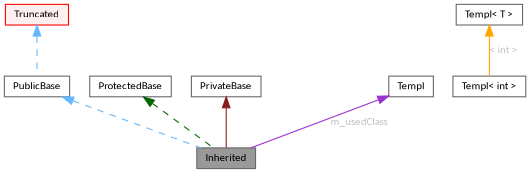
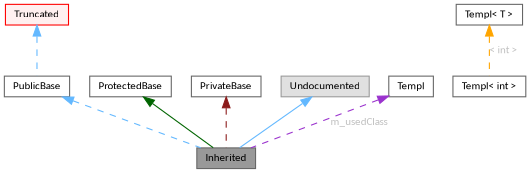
edge "Templ< int >" -> "Templ< T >": style solid -> dashed
node "Undocumented": added
edge "Inherited" -> "Templ": style solid -> dashed
edge "Inherited" -> "ProtectedBase": style dashed -> solid
edge "Inherited" -> "PrivateBase": style solid -> dashed
